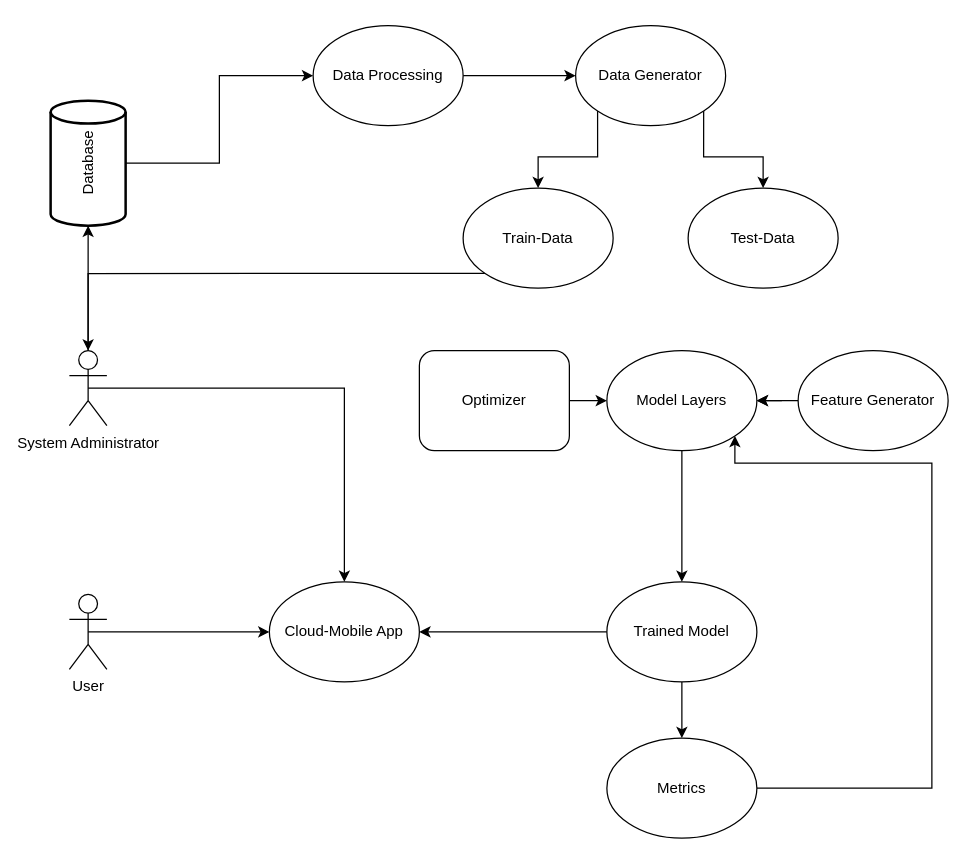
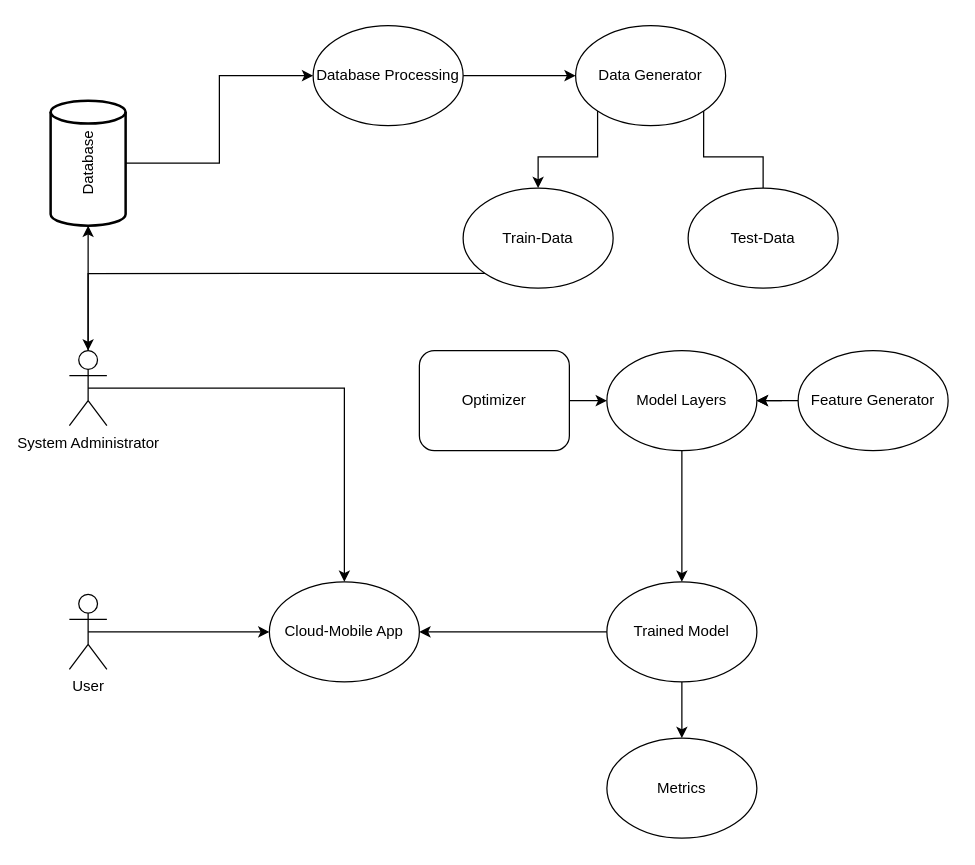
node "Data Processing": label "Data Processing" -> "Database Processing"
edge "Data Generator" -> "Test-Data": arrowhead classic -> none
edge "Metrics" -> "Model Layers": removed
